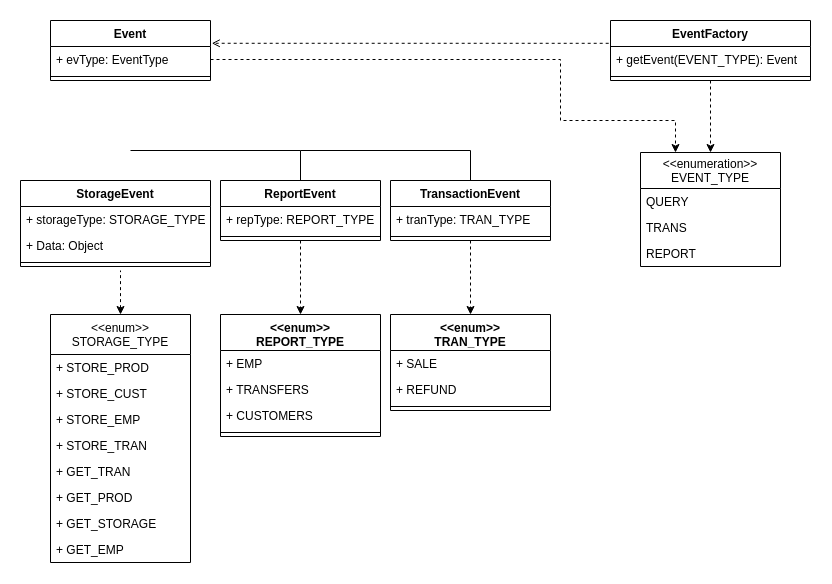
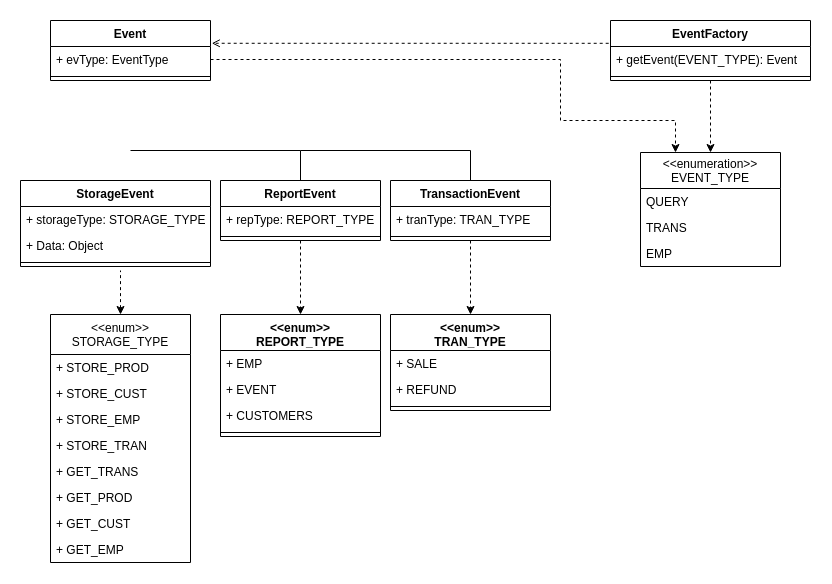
node "REPORT": label "REPORT" -> "EMP"
node "+ TRANSFERS": label "+ TRANSFERS" -> "+ EVENT"
node "+ GET_TRAN": label "+ GET_TRAN" -> "+ GET_TRANS"
node "+ GET_STORAGE": label "+ GET_STORAGE" -> "+ GET_CUST"
